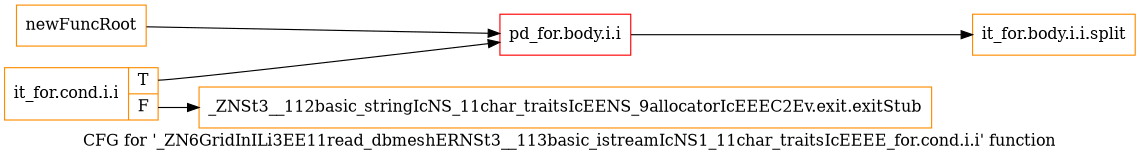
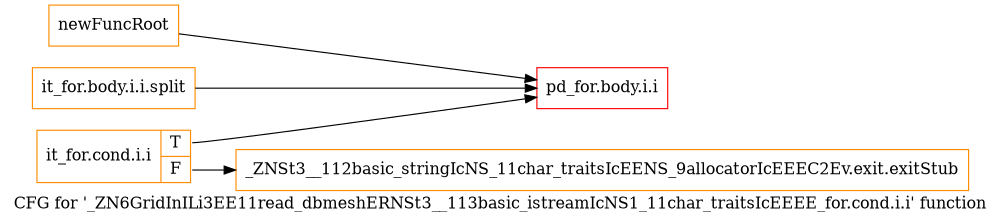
edge "pd_for.body.i.i" -> "it_for.body.i.i.split": reversed
